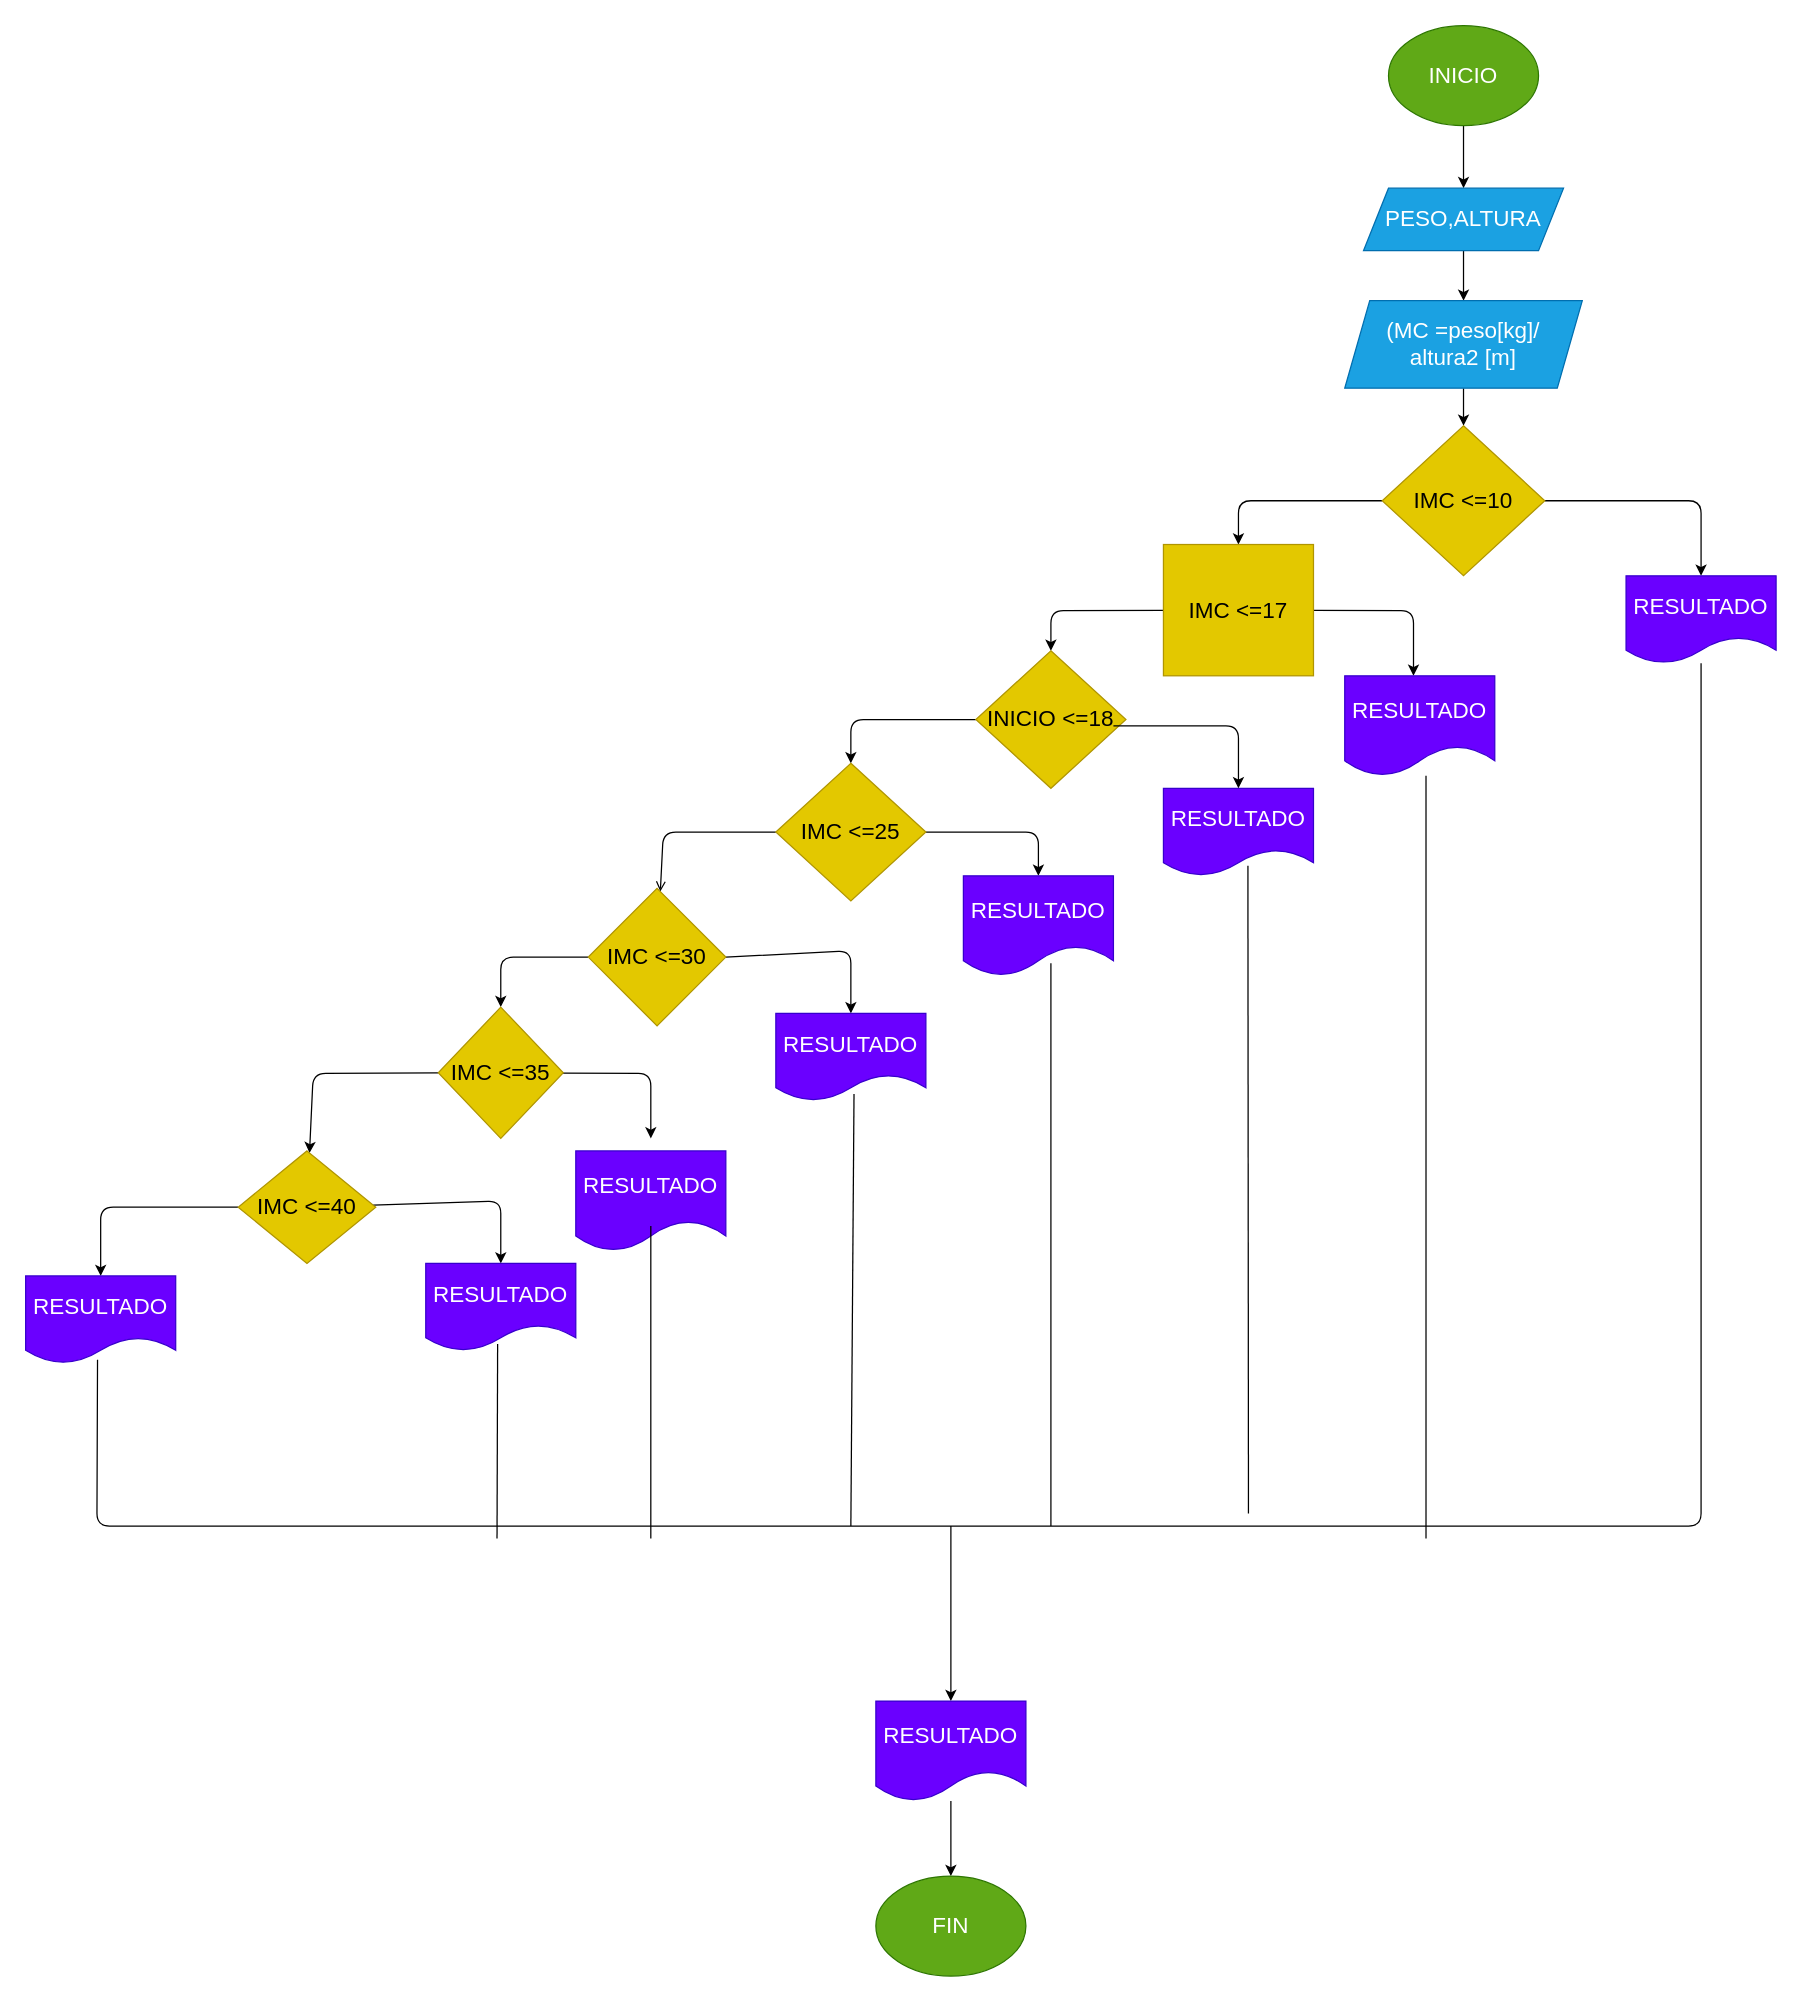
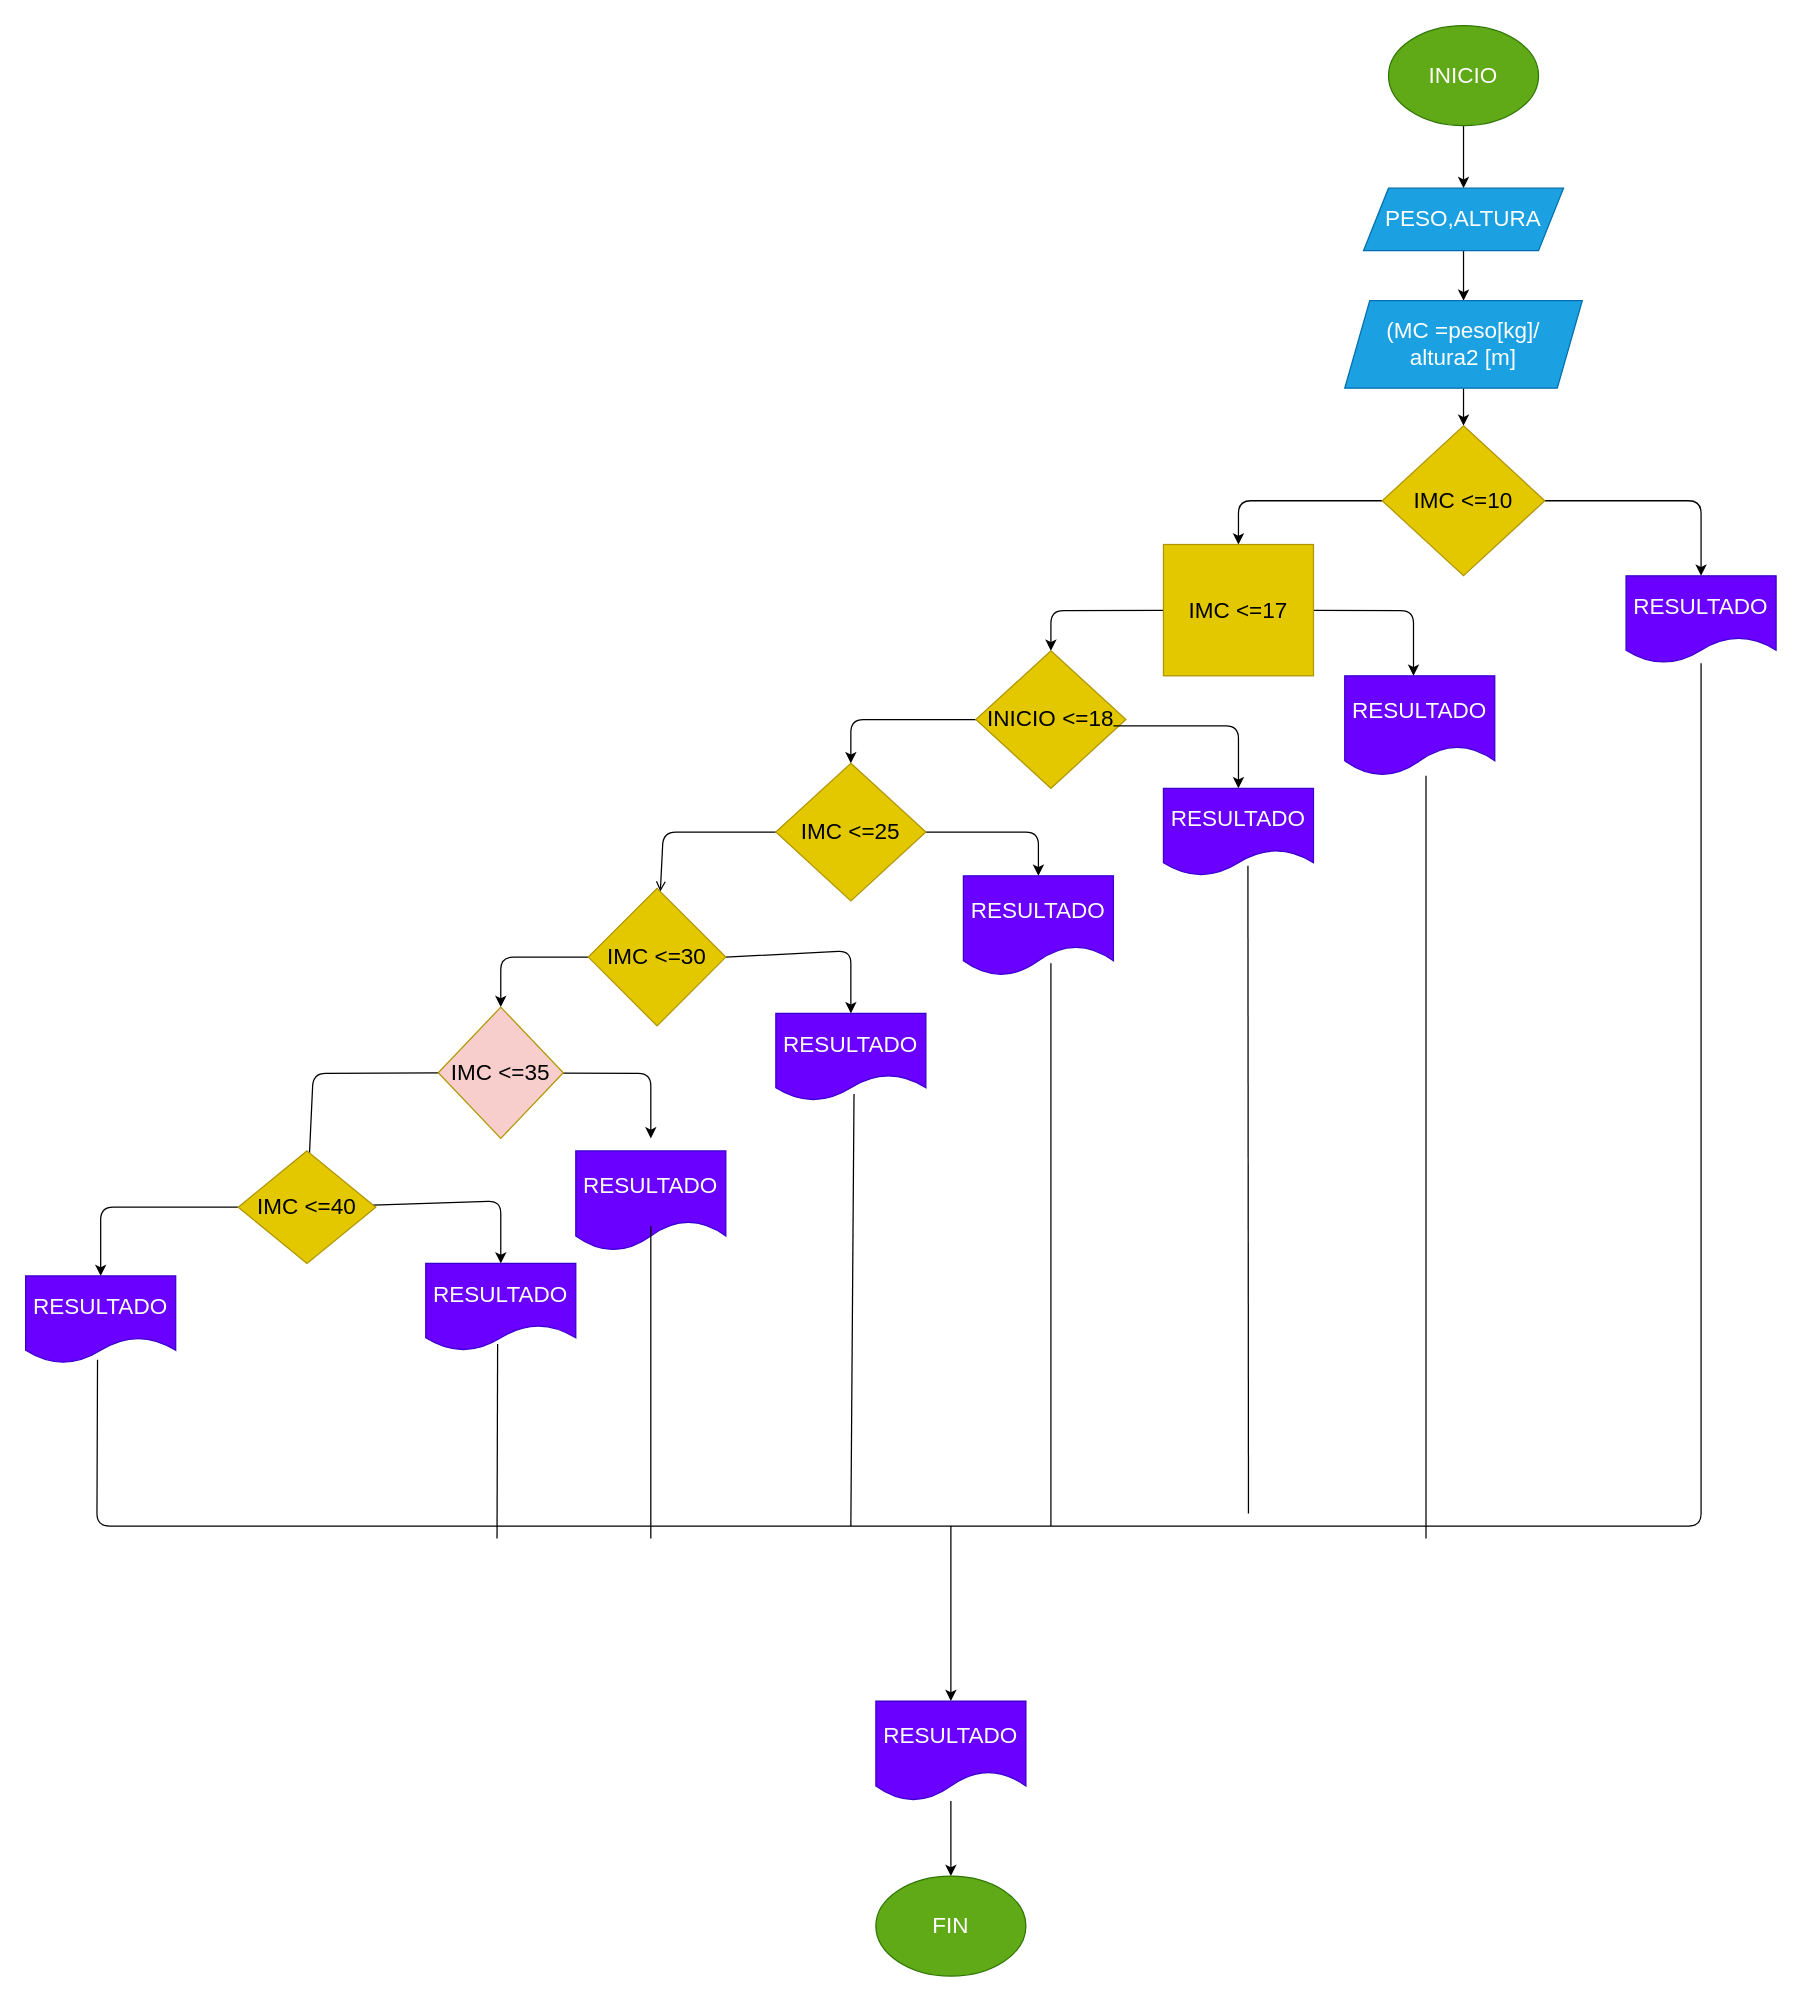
node "IMC <=35": fillcolor #e3c800 -> #f8cecc
edge "IMC <=35" -> "IMC <=40": arrowhead classic -> none
